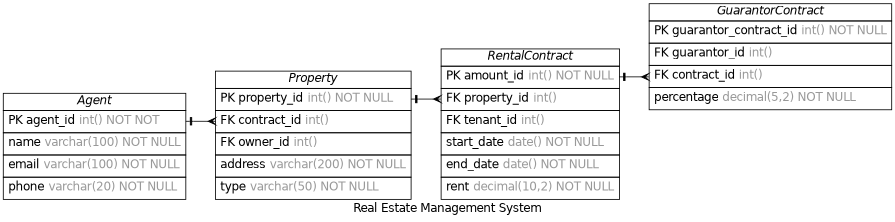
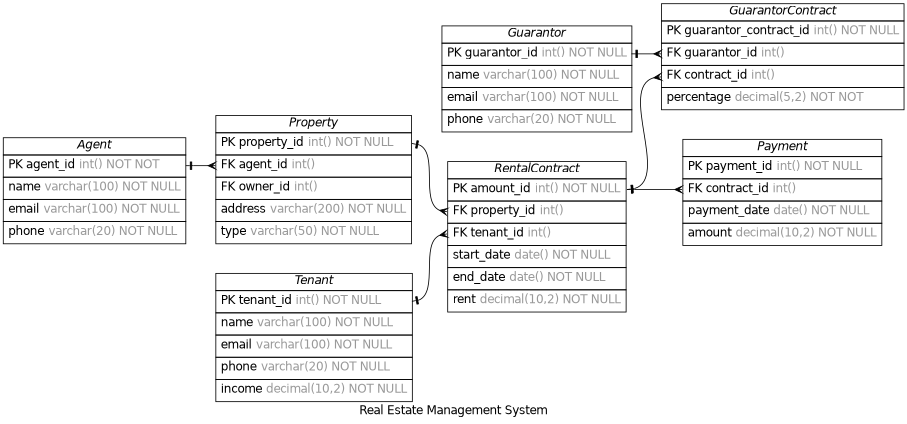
node "Guarantor": added
node "GuarantorContract": text "decimal(5,2) NOT NULL" -> "decimal(5,2) NOT NOT"
node "Property": text "FK contract_id" -> "FK agent_id"
node "Payment": added
node "Tenant": added
